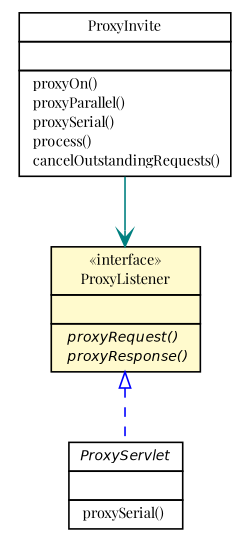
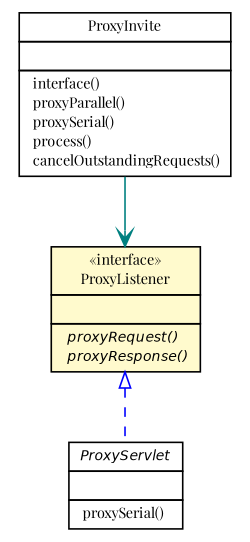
node "ProxyInvite": text "proxyOn()" -> "interface()"
